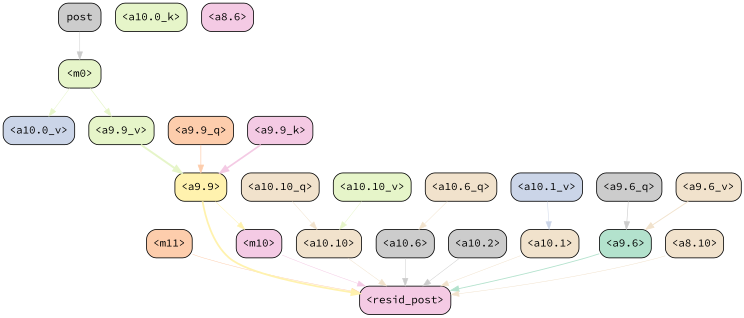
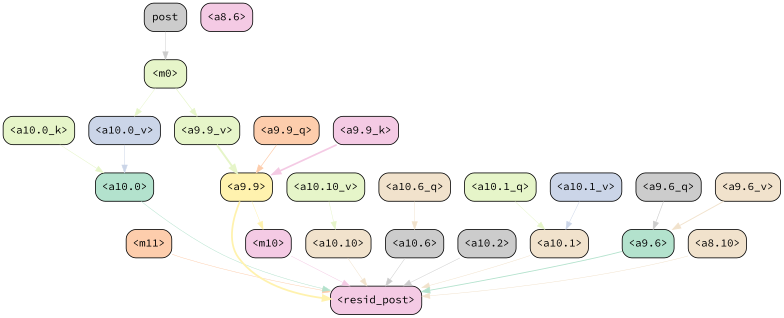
node "<a10.0>": added
node "<a10.10_q>": removed
node "<a10.1_q>": added
